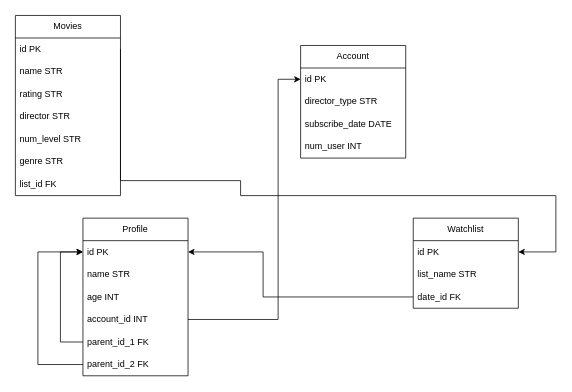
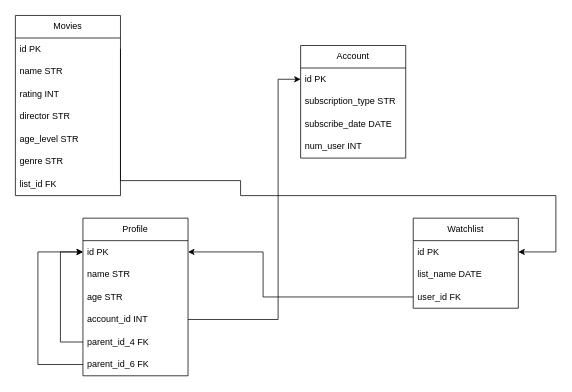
node "rating STR": label "rating STR" -> "rating INT"
node "director_type STR": label "director_type STR" -> "subscription_type STR"
node "num_level STR": label "num_level STR" -> "age_level STR"
node "list_name STR": label "list_name STR" -> "list_name DATE"
node "age INT": label "age INT" -> "age STR"
node "date_id FK": label "date_id FK" -> "user_id FK"
node "parent_id_1 FK": label "parent_id_1 FK" -> "parent_id_4 FK"
node "parent_id_2 FK": label "parent_id_2 FK" -> "parent_id_6 FK"
